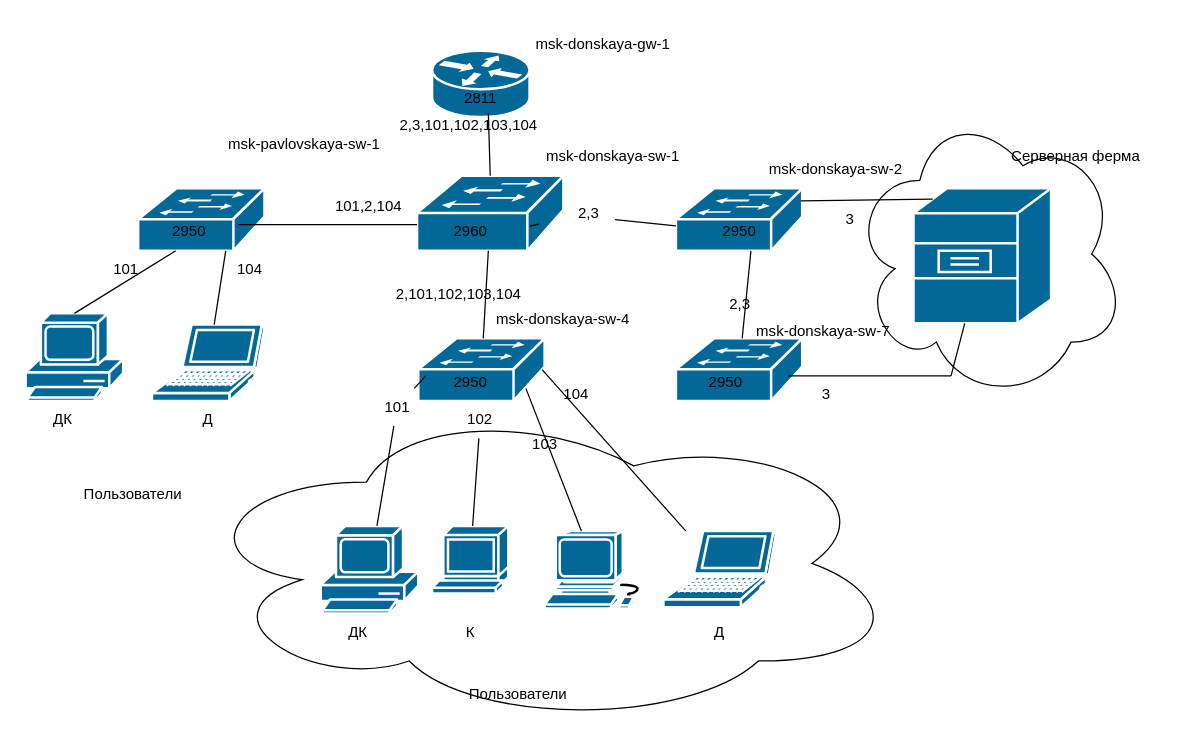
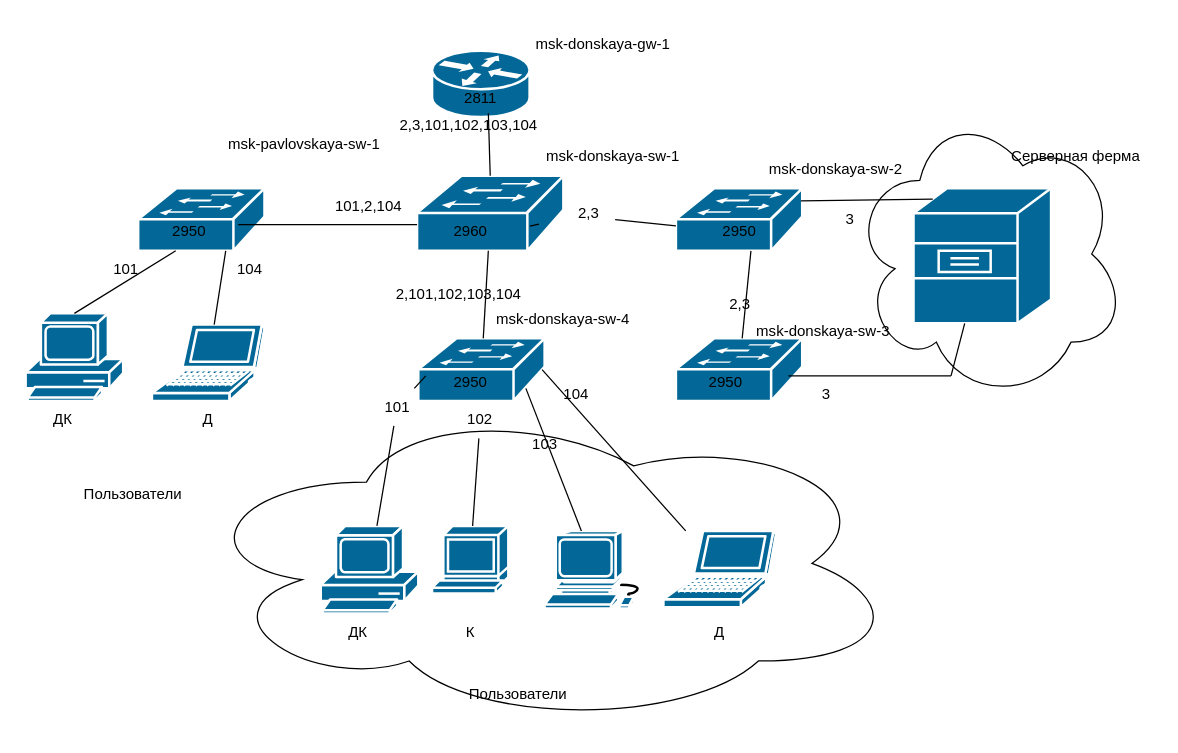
node "msk-donskaya-sw-7": label "msk-donskaya-sw-7" -> "msk-donskaya-sw-3"
